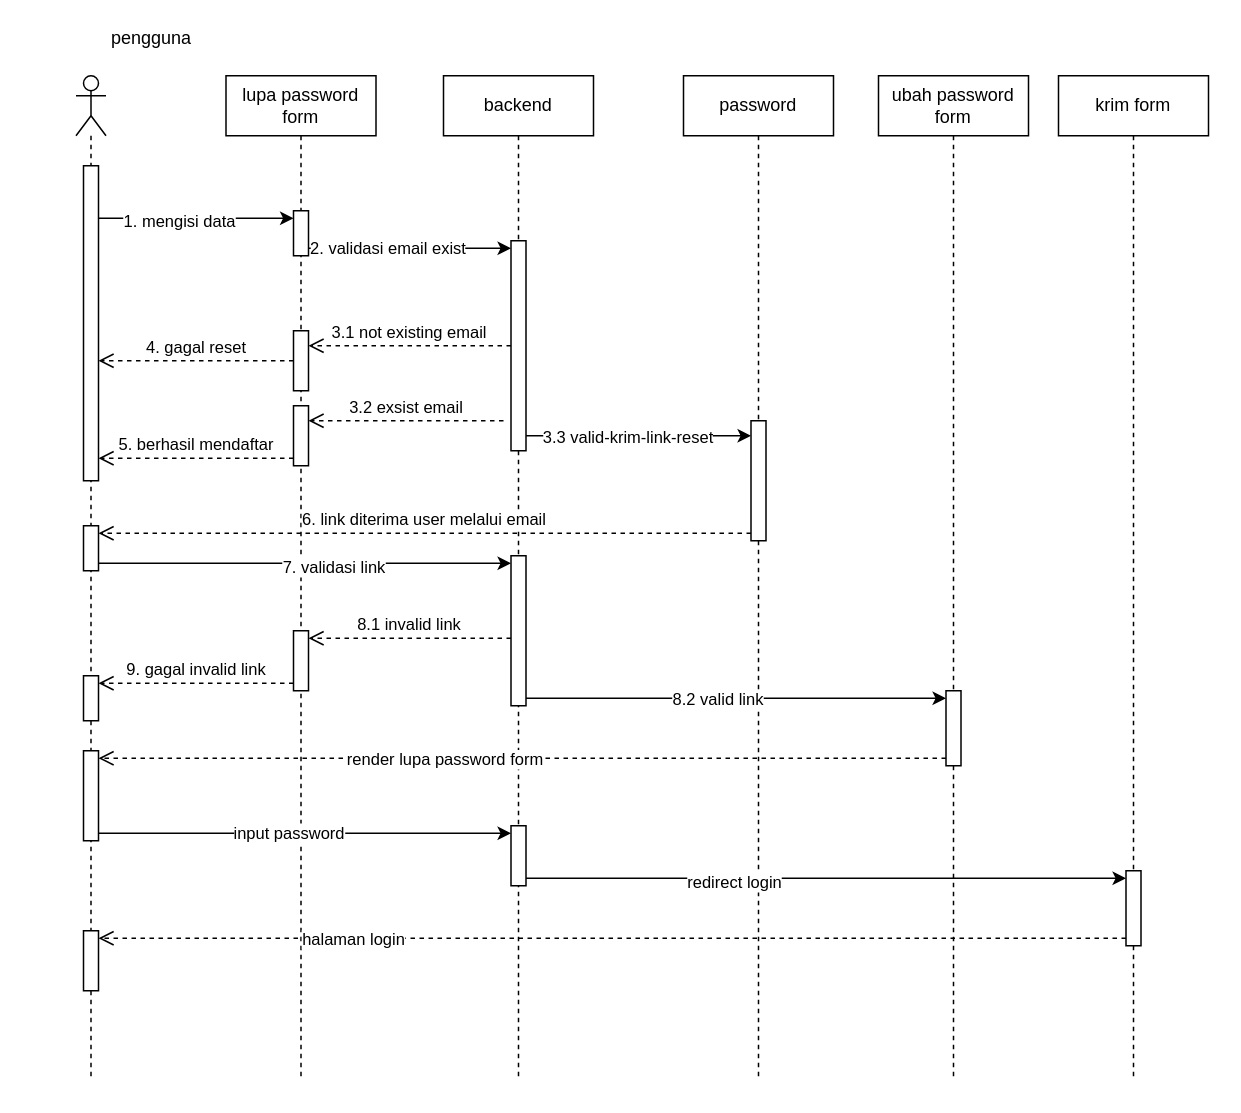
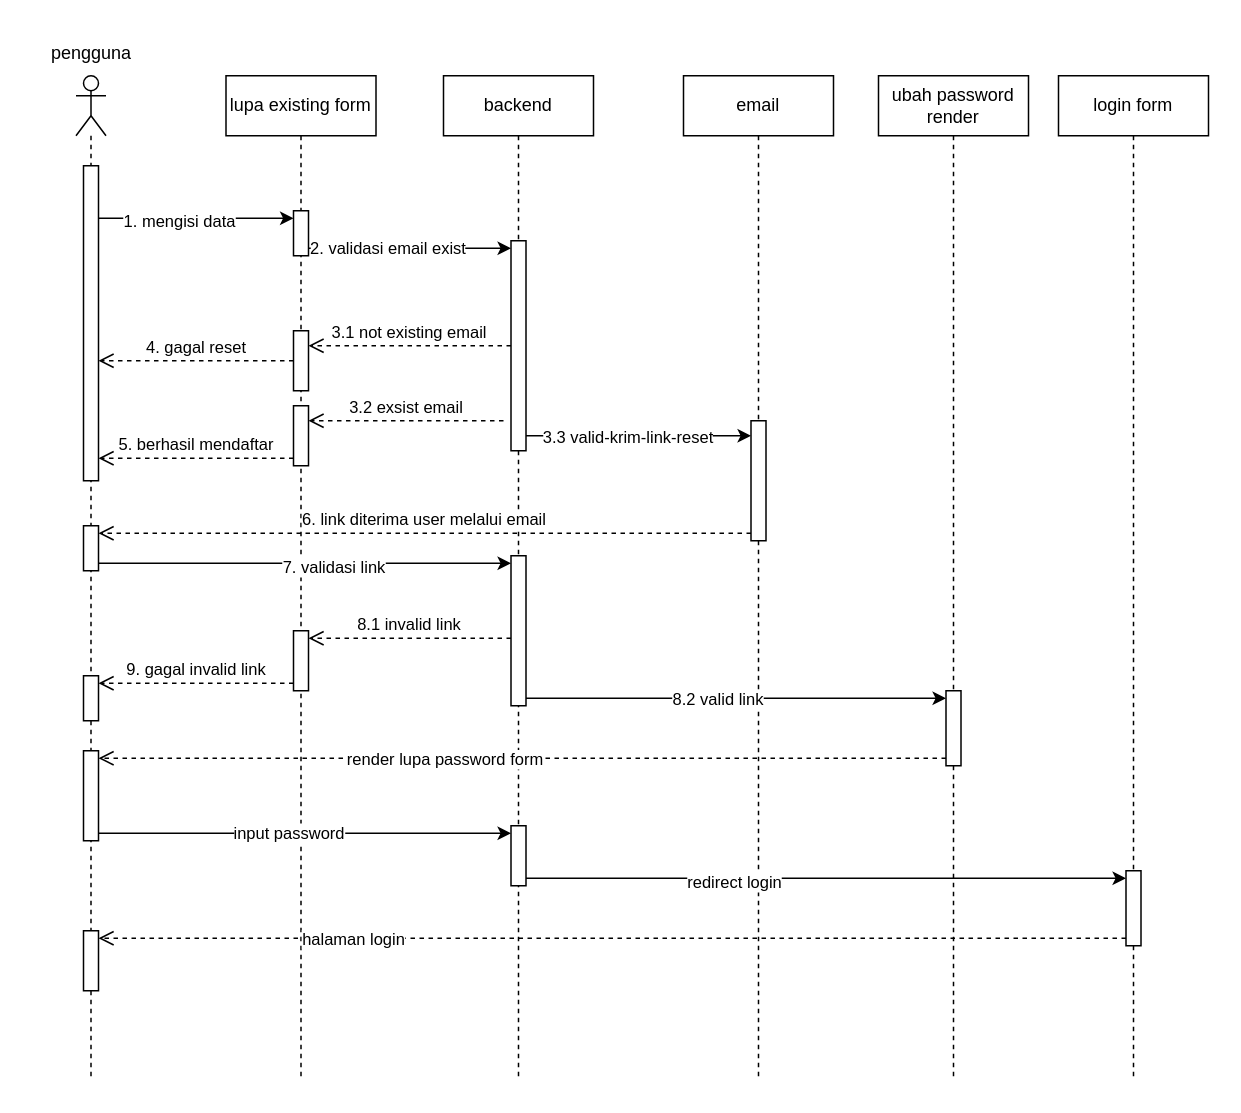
node "pengguna": moved (151, 38) -> (91, 53)
node "lupa password form": label "lupa password form" -> "lupa existing form"
node "password": label "password" -> "email"
node "ubah password form": label "ubah password form" -> "ubah password render"
node "krim form": label "krim form" -> "login form"
